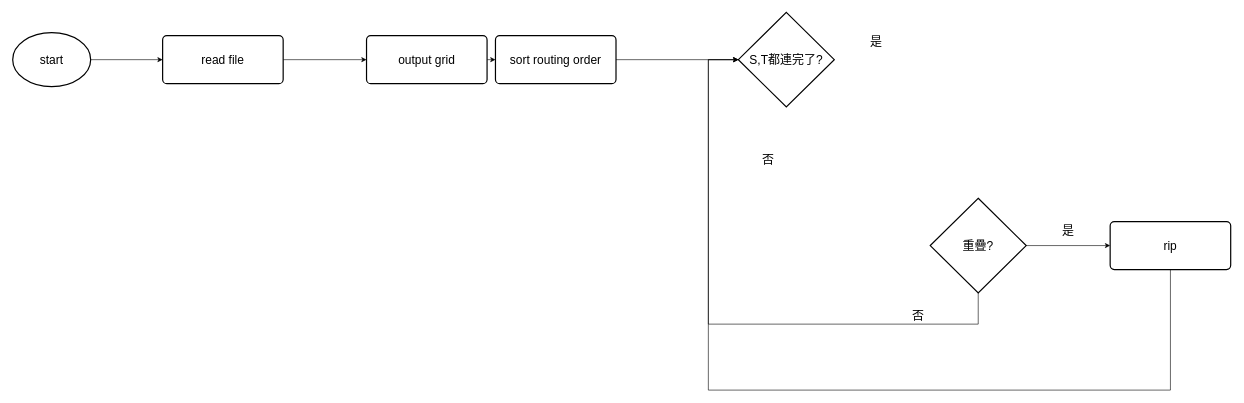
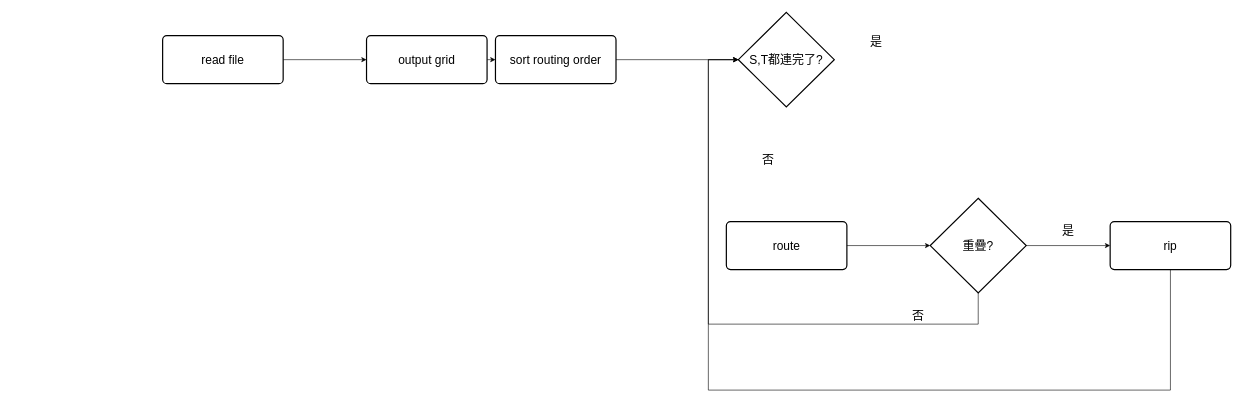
node "start": removed
edge "start" -> "read file": removed
node "route": added
edge "route" -> "重疊?": added
